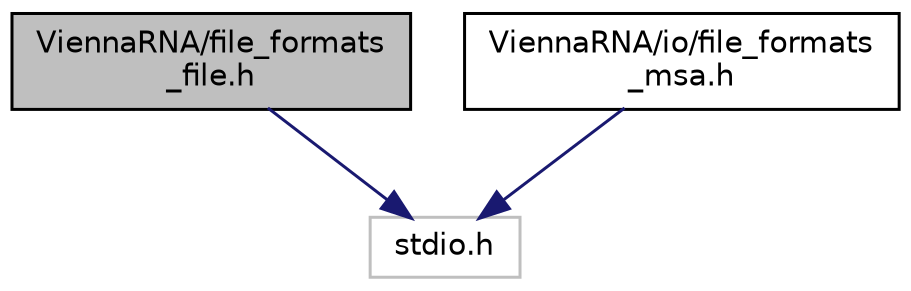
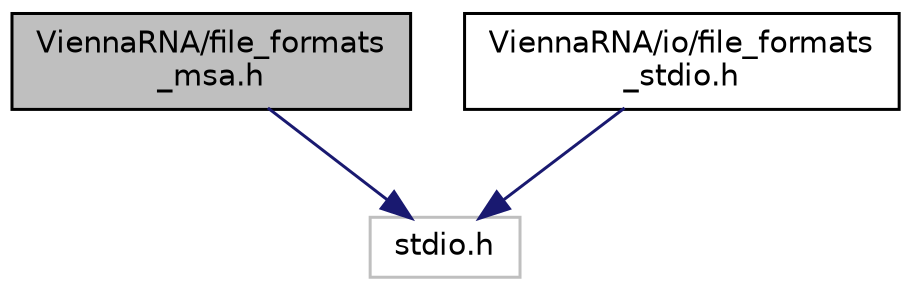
node "ViennaRNA/file_formats _file.h": label "ViennaRNA/file_formats _file.h" -> "ViennaRNA/file_formats _msa.h"
node "ViennaRNA/io/file_formats _msa.h": label "ViennaRNA/io/file_formats _msa.h" -> "ViennaRNA/io/file_formats _stdio.h"
